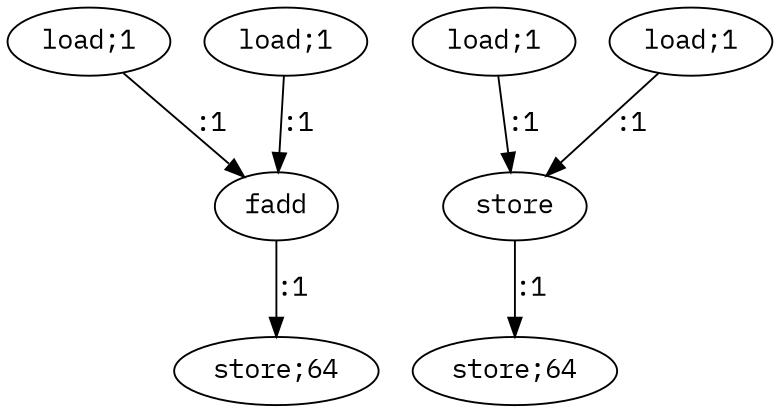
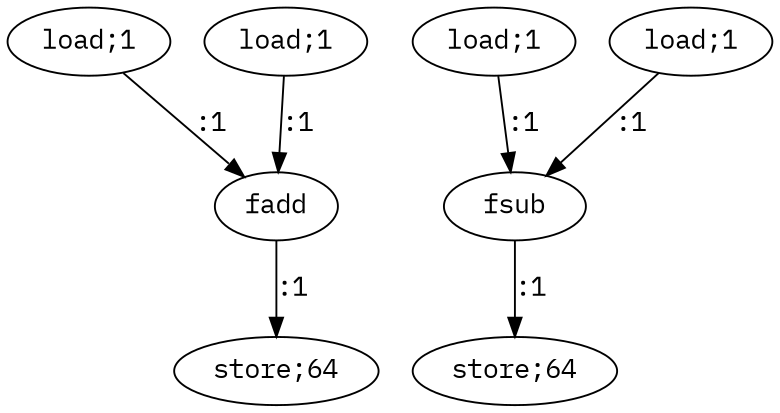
node "store": label "store" -> "fsub"
